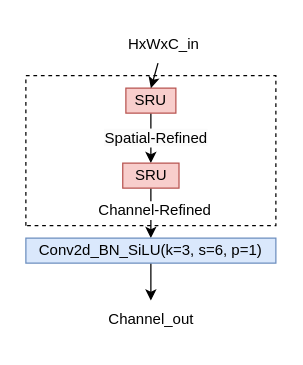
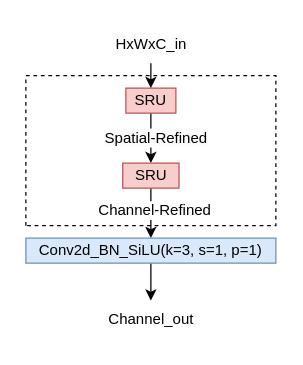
node "HxWxC_in": moved (163, 44) -> (151, 44)
node "Conv2d_BN_SiLU(k=3, s=6, p=1)": label "Conv2d_BN_SiLU(k=3, s=6, p=1)" -> "Conv2d_BN_SiLU(k=3, s=1, p=1)"
